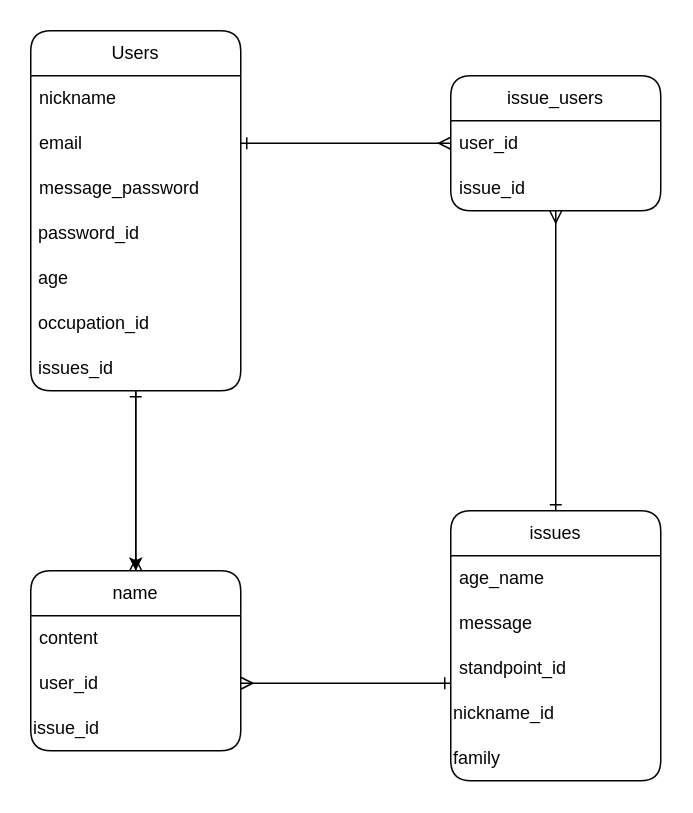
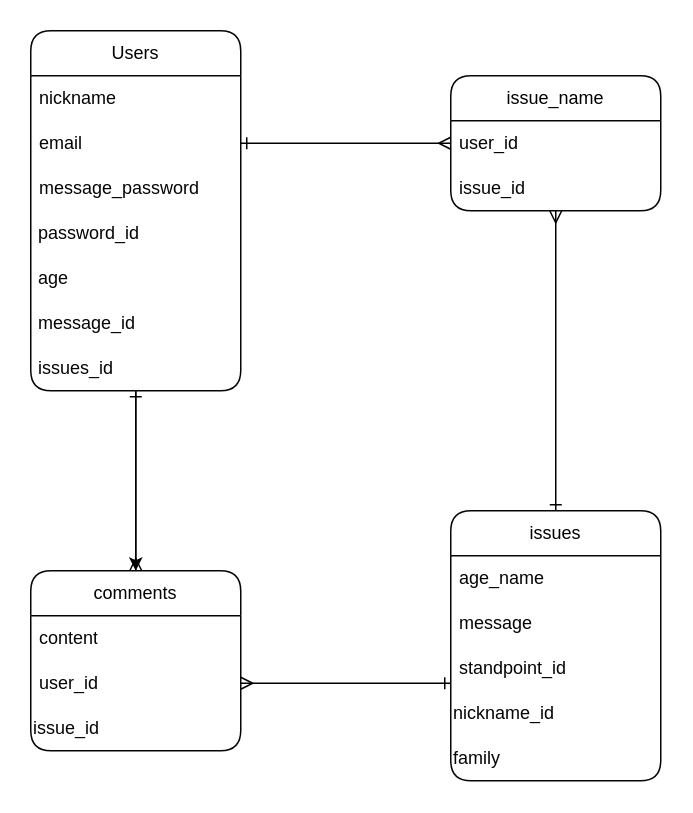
node "issue_users": label "issue_users" -> "issue_name"
node "occupation_id": label "occupation_id" -> "message_id"
node "name": label "name" -> "comments"
